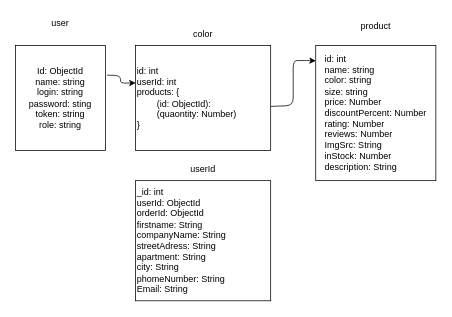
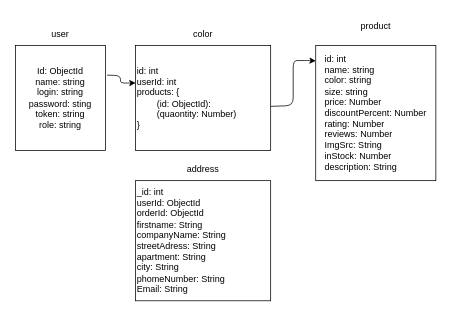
node "user": moved (60, 23) -> (60, 34)
node "userId": label "userId" -> "address"
